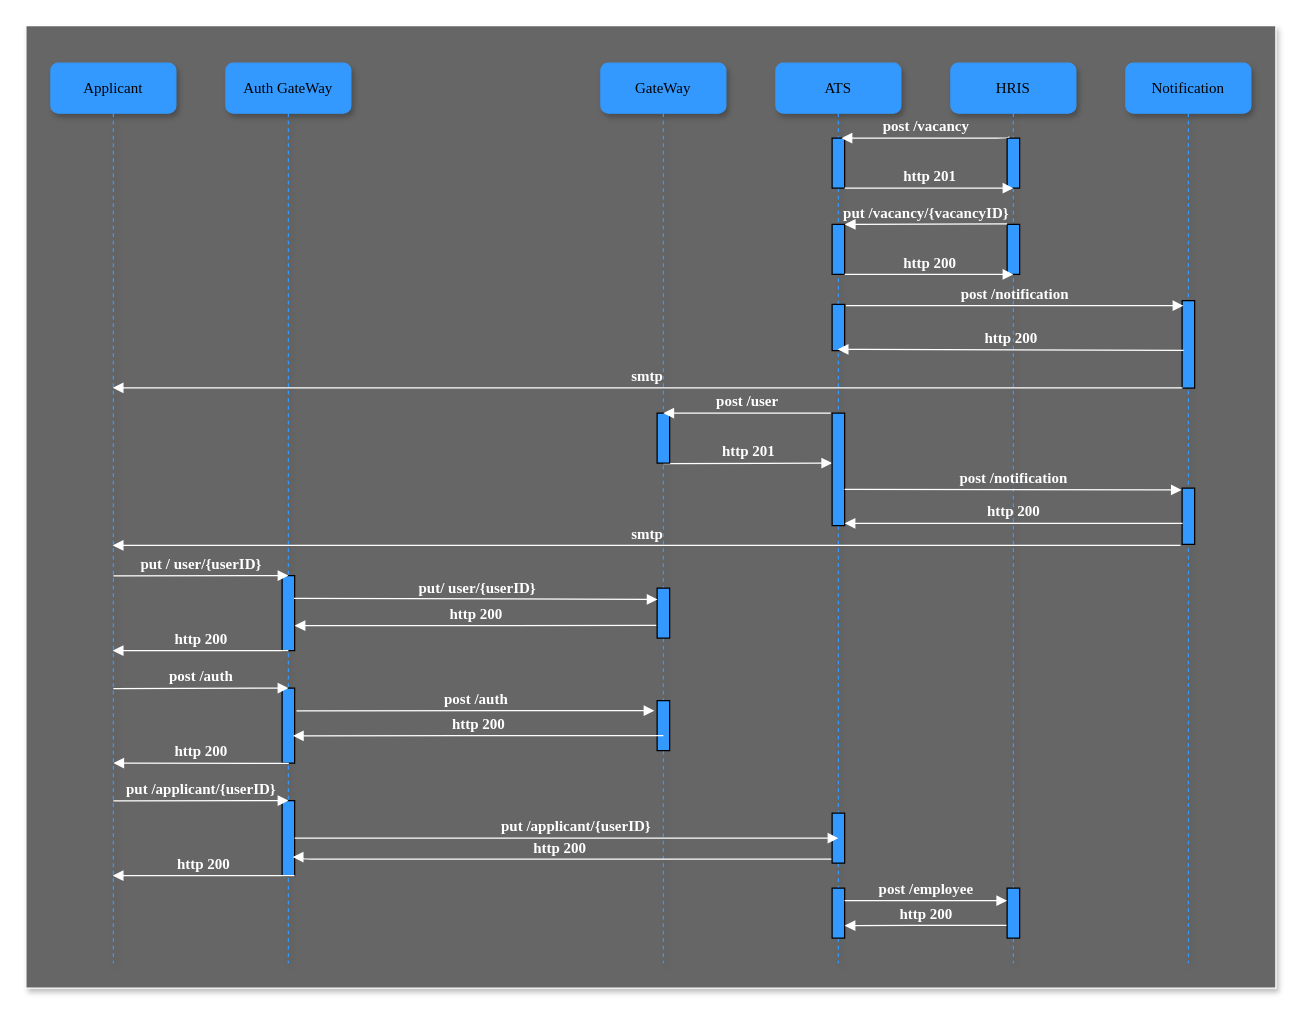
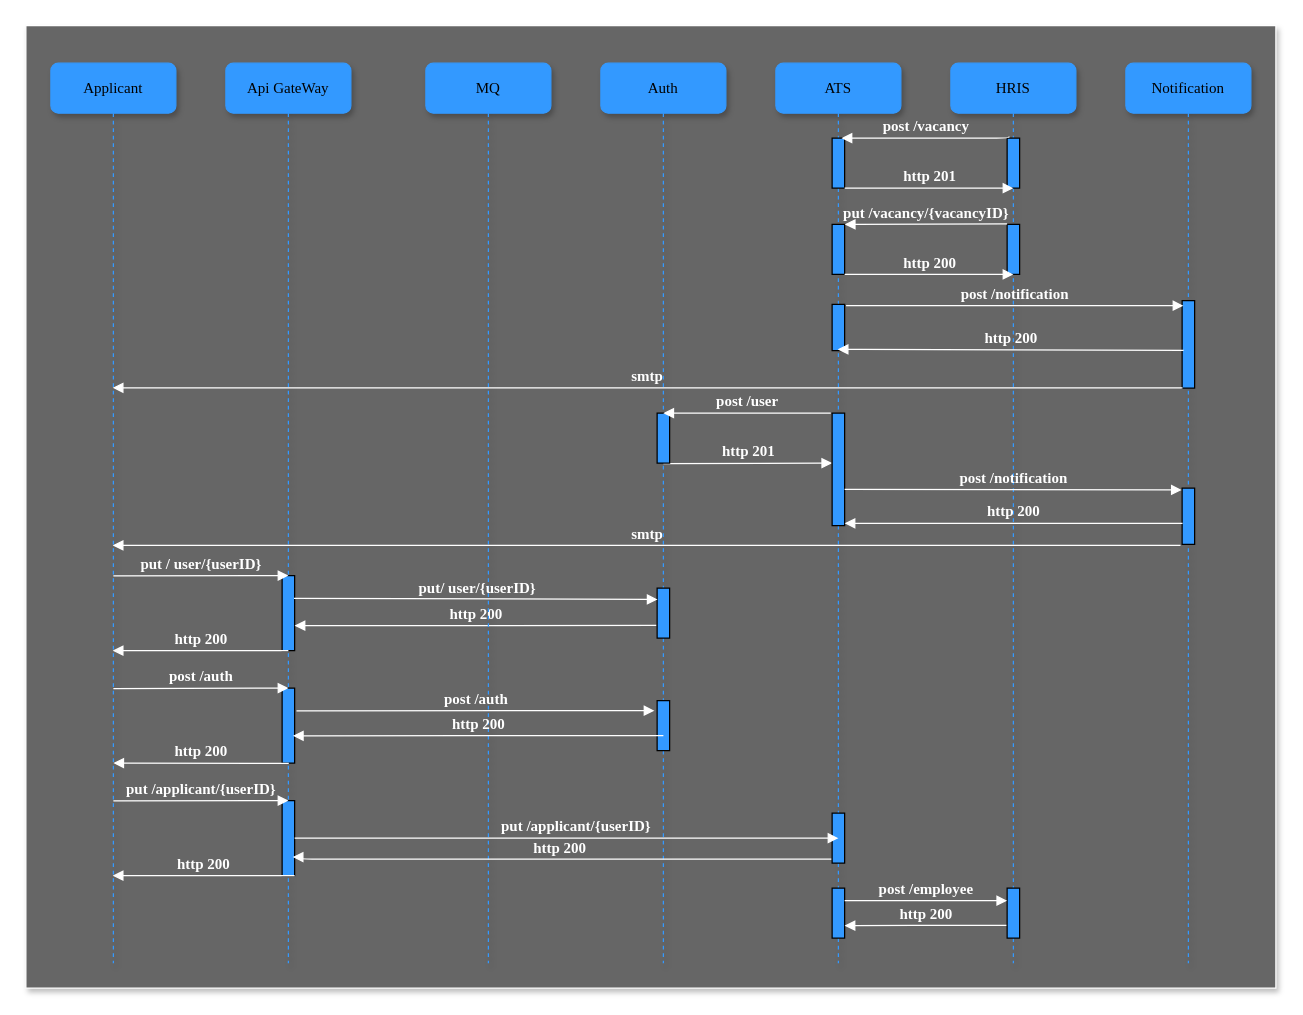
node "Auth GateWay": label "Auth GateWay" -> "Api GateWay"
node "GateWay": label "GateWay" -> "Auth"
node "MQ": added
